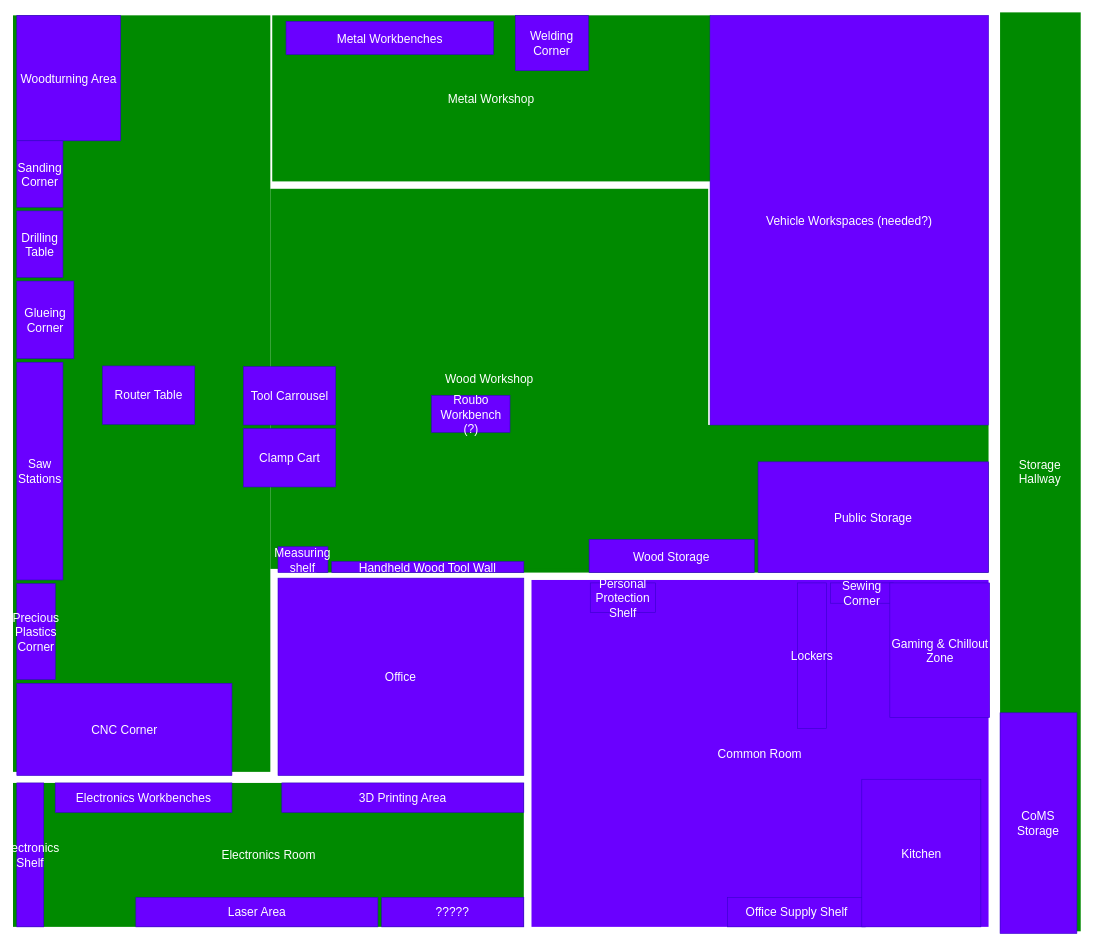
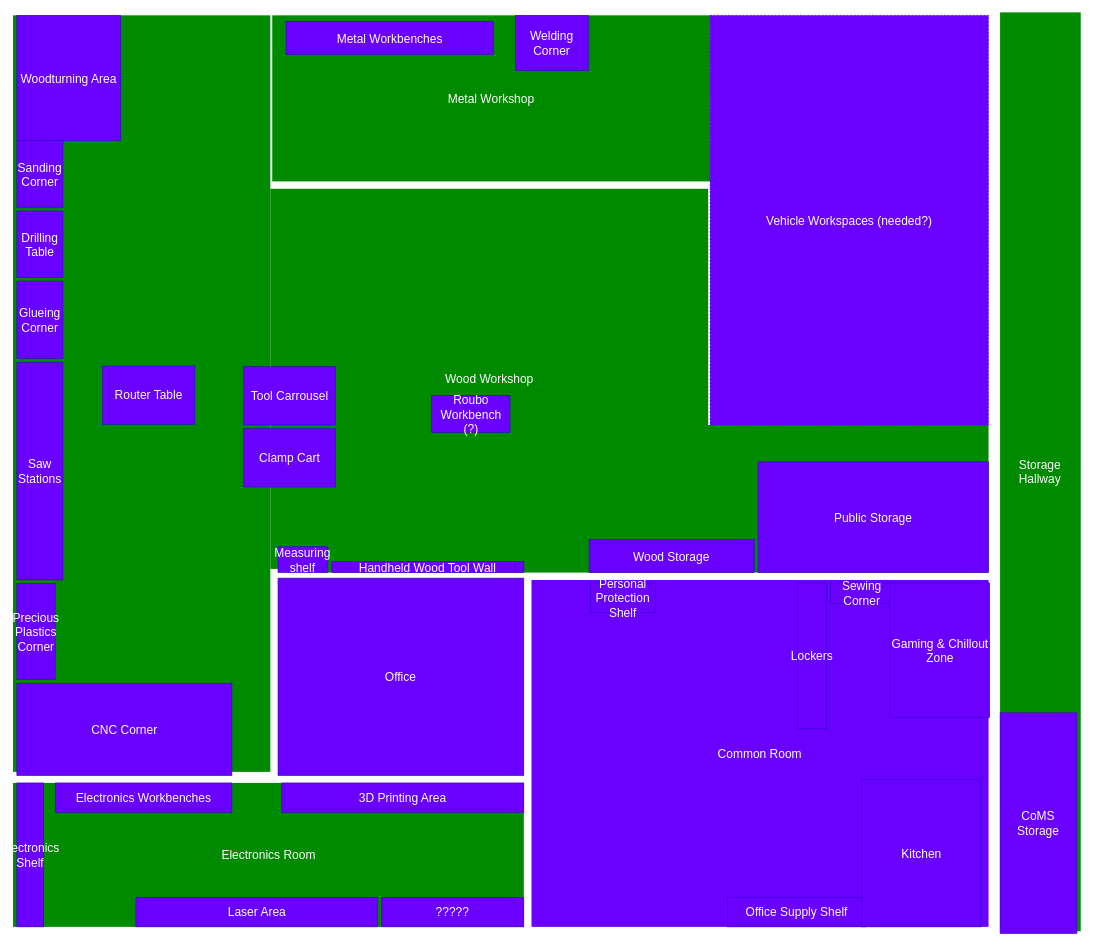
node "Vehicle Workspaces (needed?)": style solid -> dashed
node "Glueing Corner": size 57x78 -> 46x78
